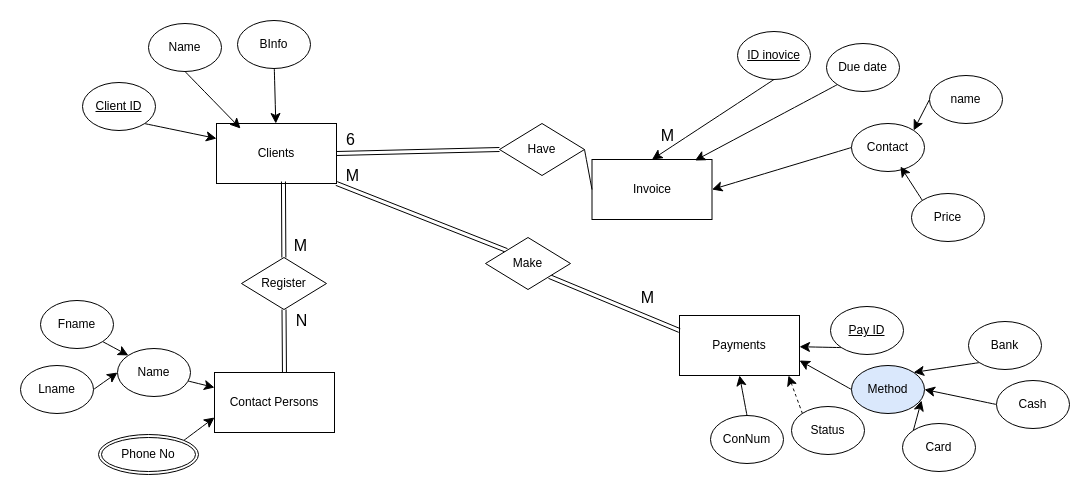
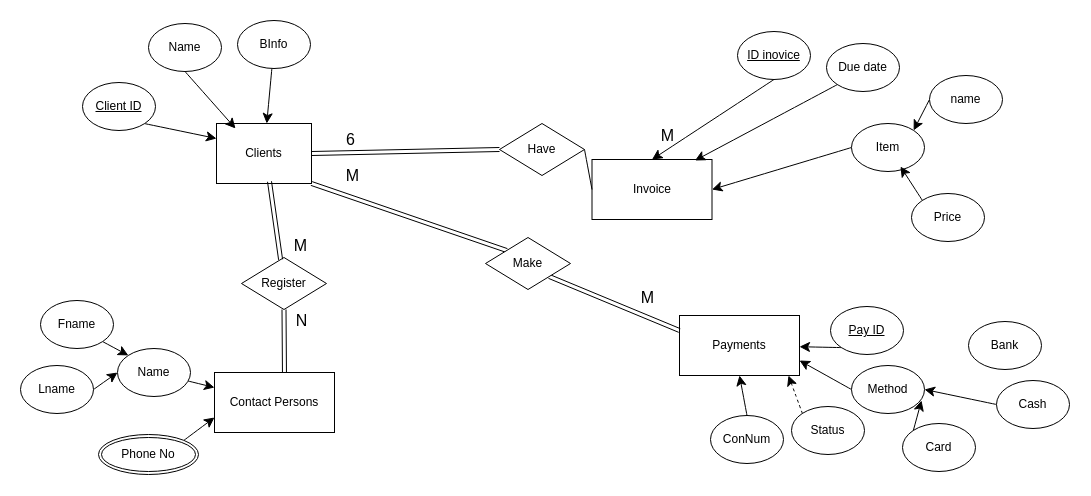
node "Contact": label "Contact" -> "Item"
node "Clients": size 120x60 -> 95x60
edge "Bank" -> "Method": removed
node "Method": fillcolor #dae8fc -> #ffffff
